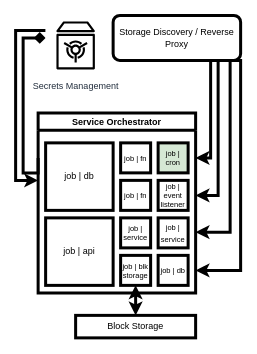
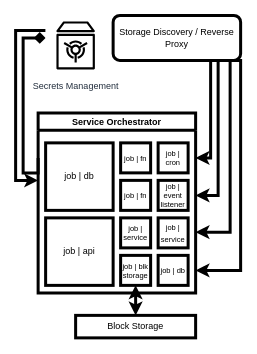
node "job | cron": fillcolor #d5e8d4 -> #ffffff
